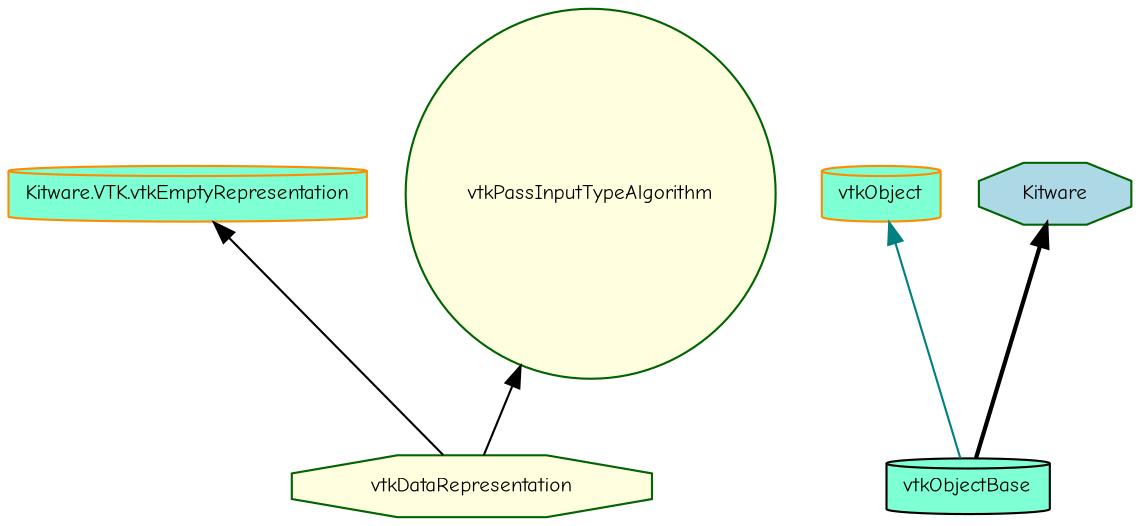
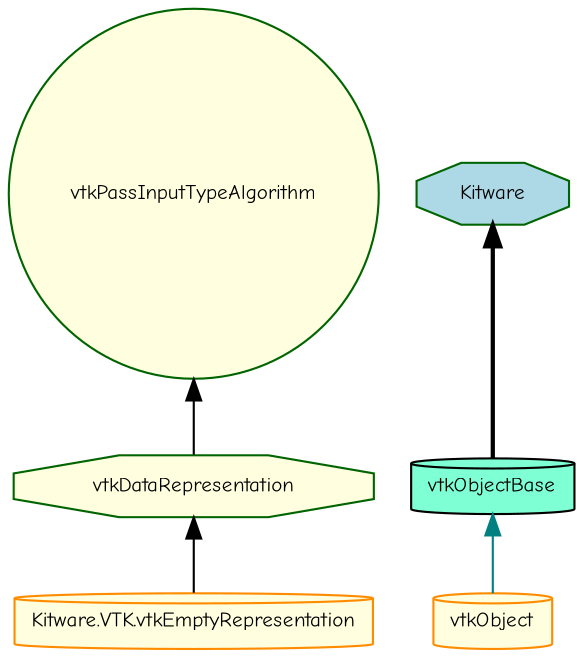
node "Kitware.VTK.vtkEmptyRepresentation": fillcolor aquamarine -> lightyellow
node "vtkObject": fillcolor aquamarine -> lightyellow
edge "vtkDataRepresentation" -> "Kitware.VTK.vtkEmptyRepresentation": reversed
edge "vtkObjectBase" -> "vtkObject": reversed
